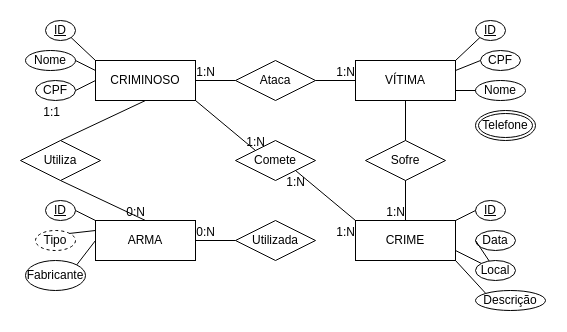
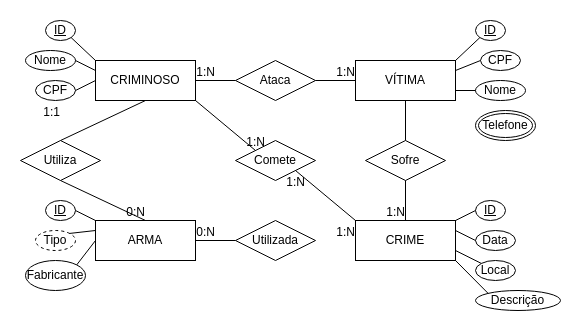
edge "Data" -- "Local": now "Data" -- "CRIME"
node "Descrição": size 70x20 -> 85x20
